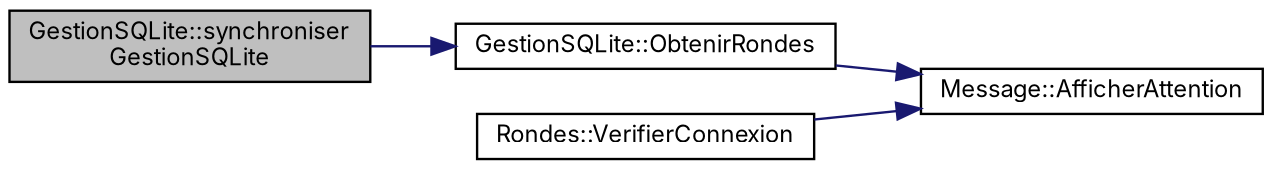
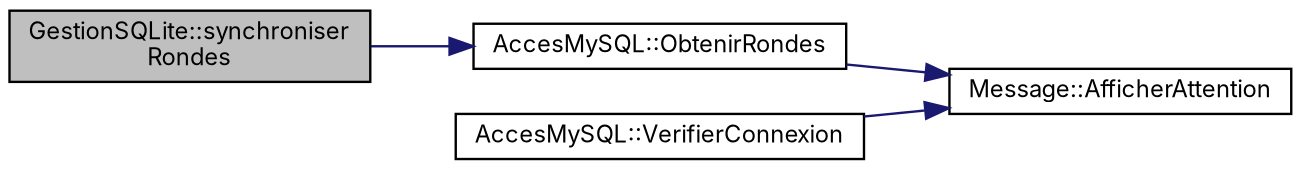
node "GestionSQLite::synchroniser GestionSQLite": label "GestionSQLite::synchroniser GestionSQLite" -> "GestionSQLite::synchroniser Rondes"
node "GestionSQLite::ObtenirRondes": label "GestionSQLite::ObtenirRondes" -> "AccesMySQL::ObtenirRondes"
node "Rondes::VerifierConnexion": label "Rondes::VerifierConnexion" -> "AccesMySQL::VerifierConnexion"
